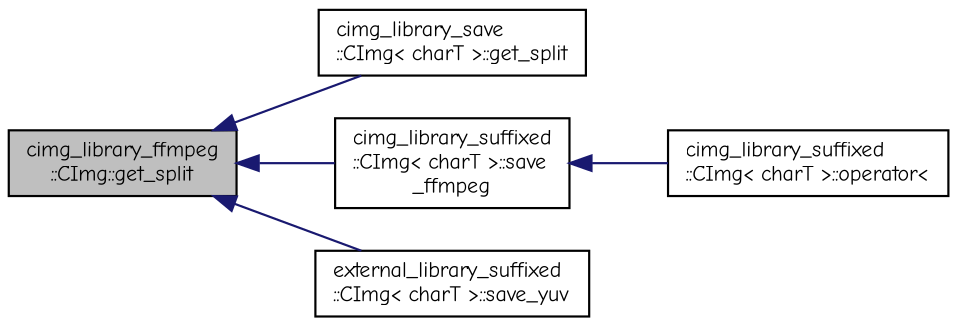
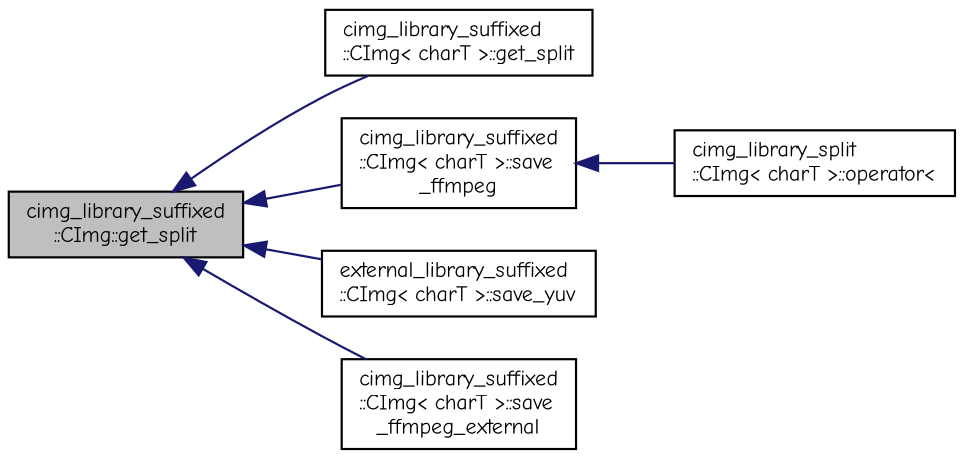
node "cimg_library_save ::CImg< charT >::get_split": label "cimg_library_save ::CImg< charT >::get_split" -> "cimg_library_suffixed ::CImg< charT >::get_split"
node "cimg_library_ffmpeg ::CImg::get_split": label "cimg_library_ffmpeg ::CImg::get_split" -> "cimg_library_suffixed ::CImg::get_split"
node "cimg_library_suffixed ::CImg< charT >::operator<": label "cimg_library_suffixed ::CImg< charT >::operator<" -> "cimg_library_split ::CImg< charT >::operator<"
node "cimg_library_suffixed ::CImg< charT >::save _ffmpeg_external": added
